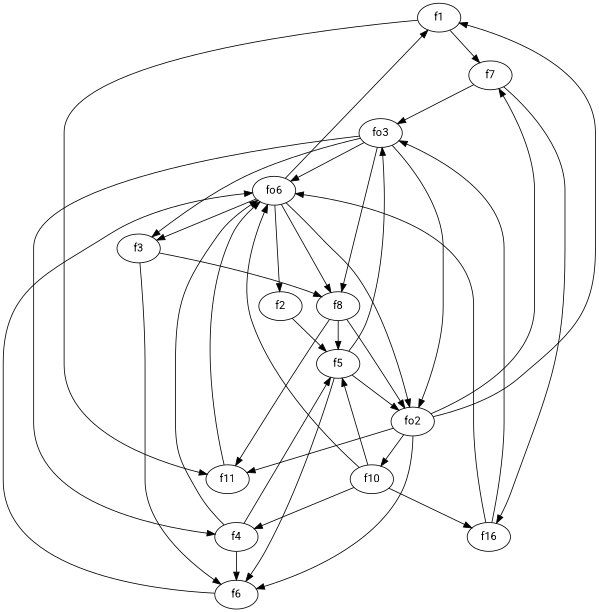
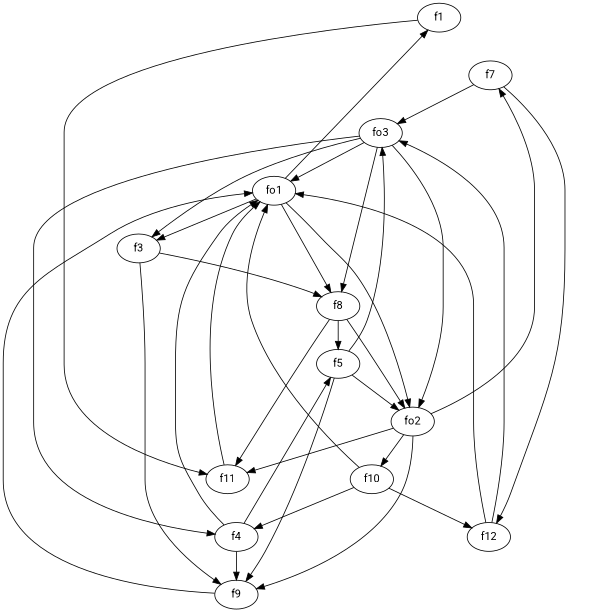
edge "f1" -> "f7": removed
node "fo6": label "fo6" -> "fo1"
edge "fo2" -> "f1": removed
node "f2": removed
edge "f10" -> "f5": removed
node "f16": label "f16" -> "f12"
node "f6": label "f6" -> "f9"
